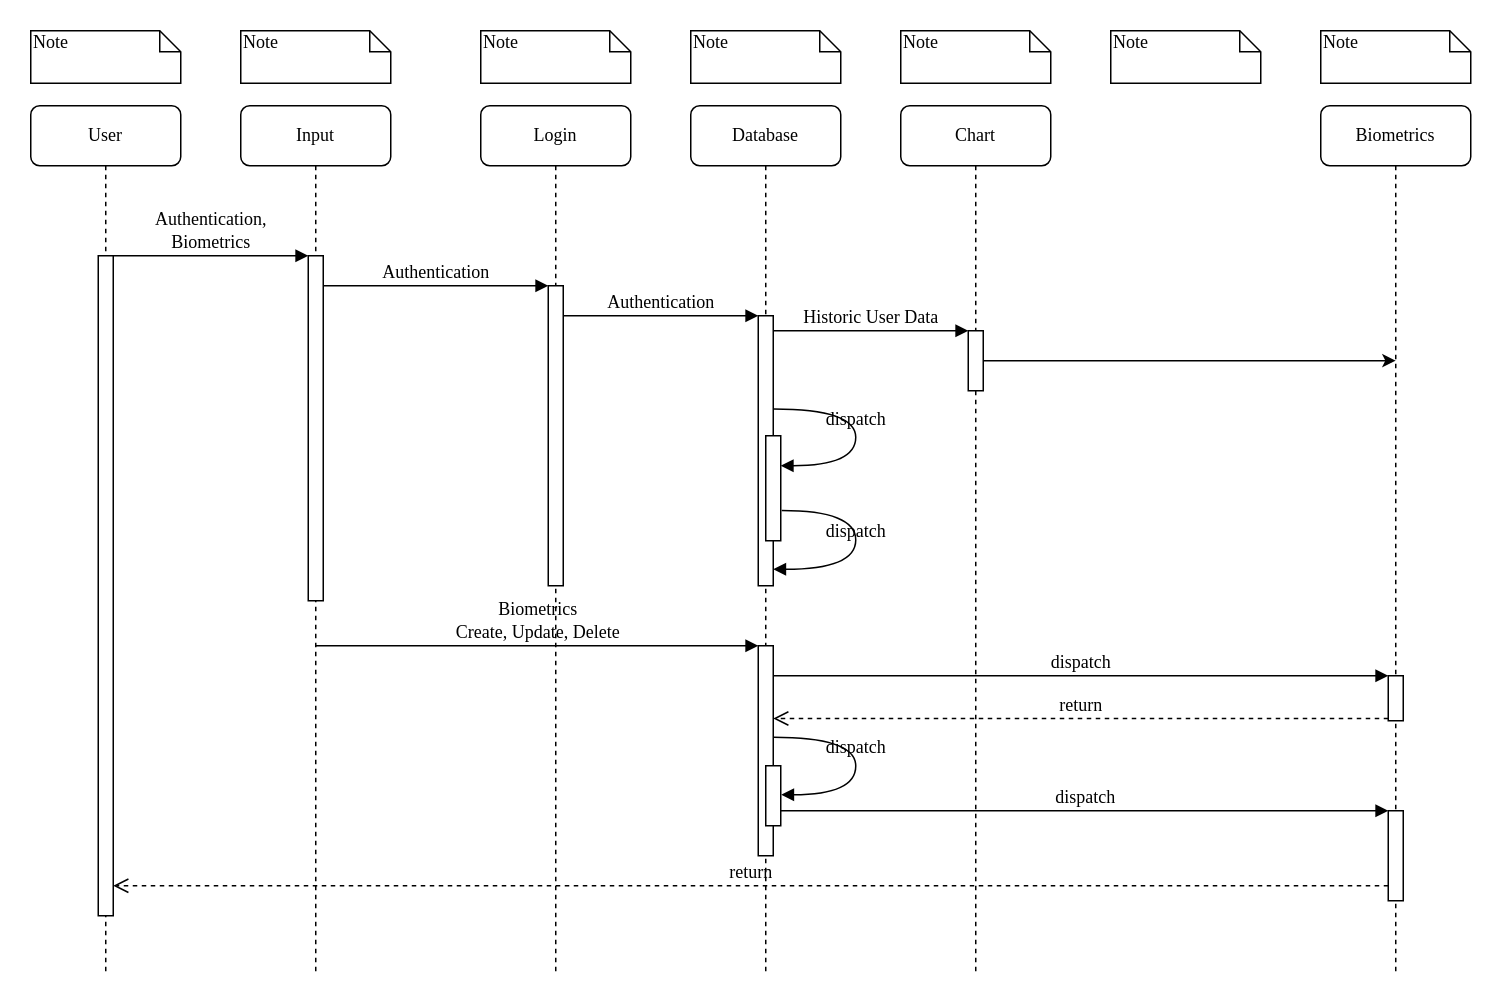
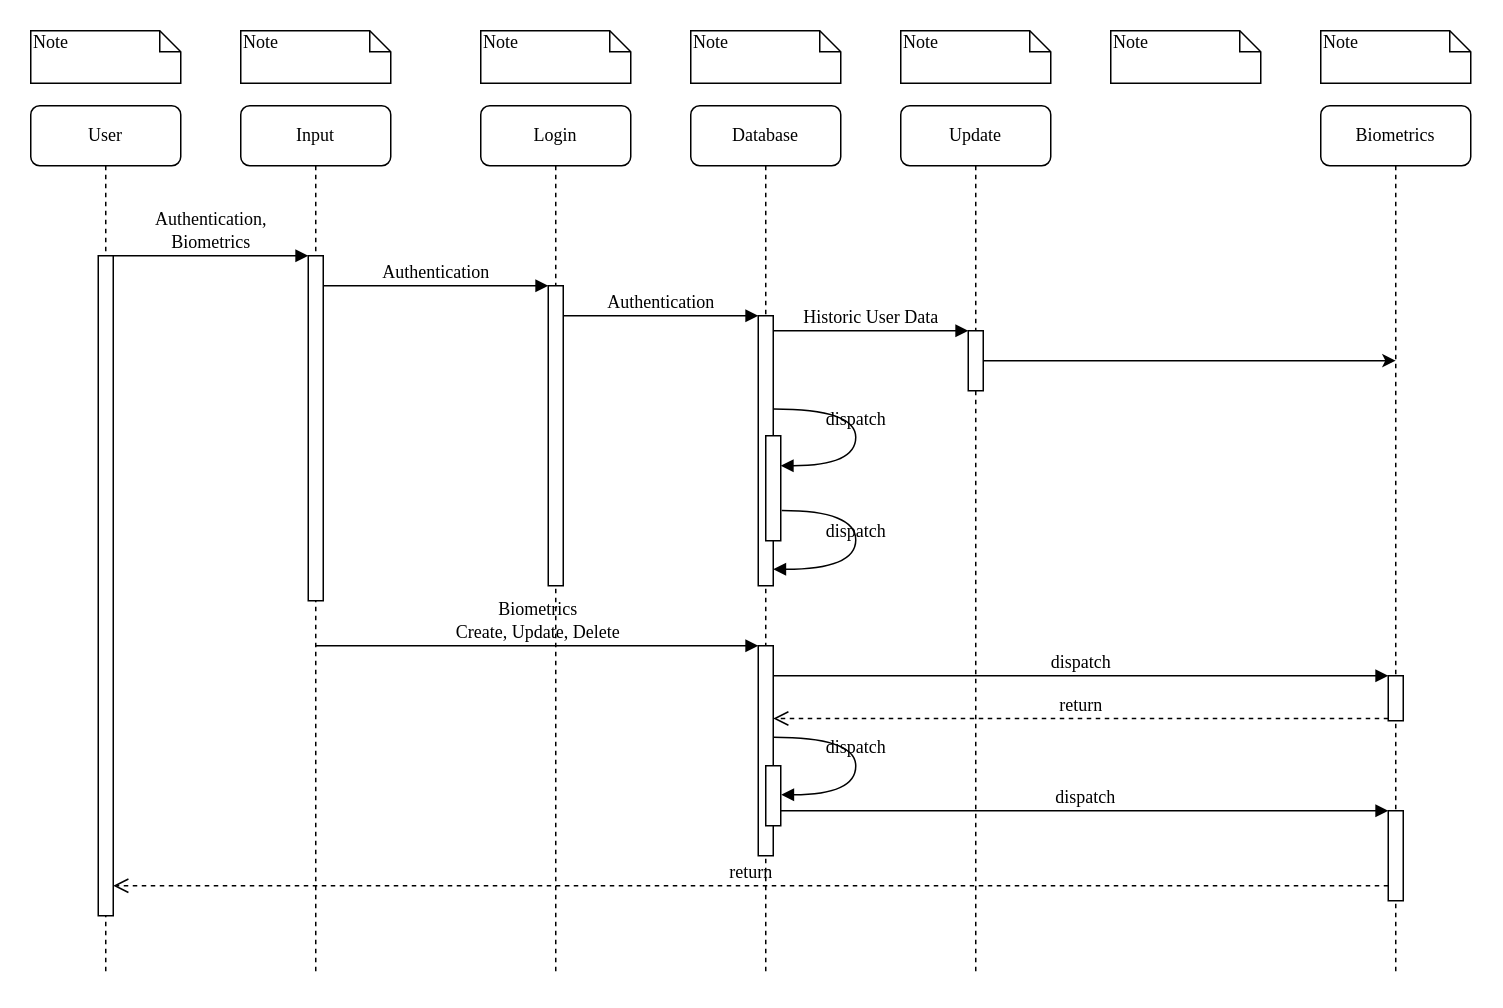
node "Chart": label "Chart" -> "Update"
